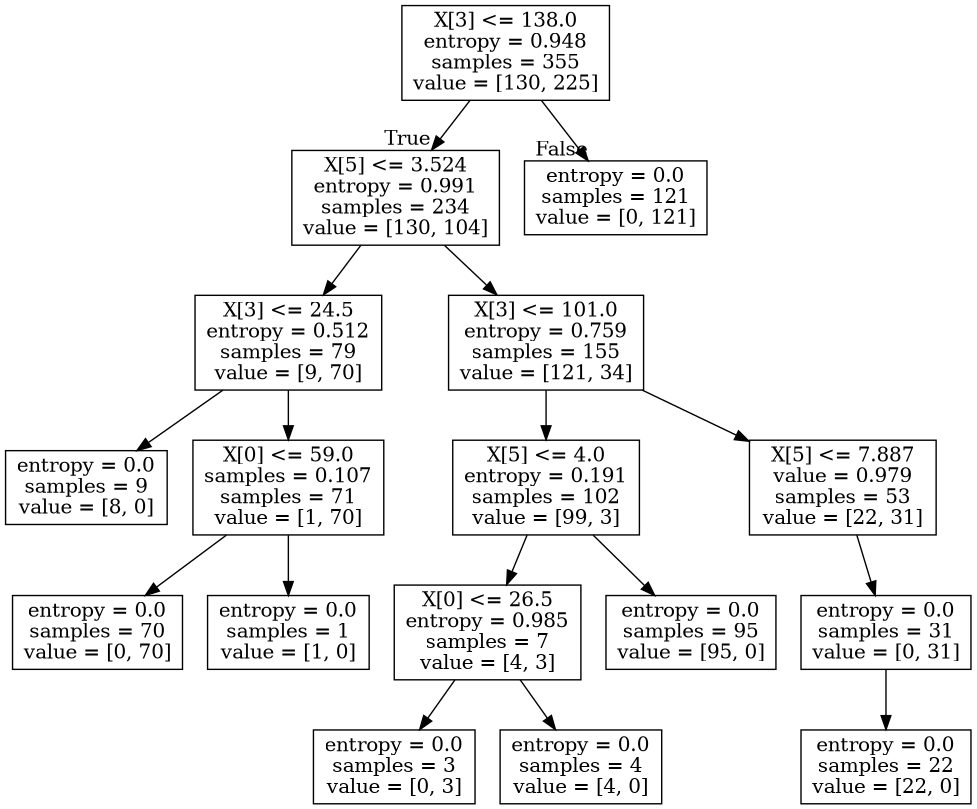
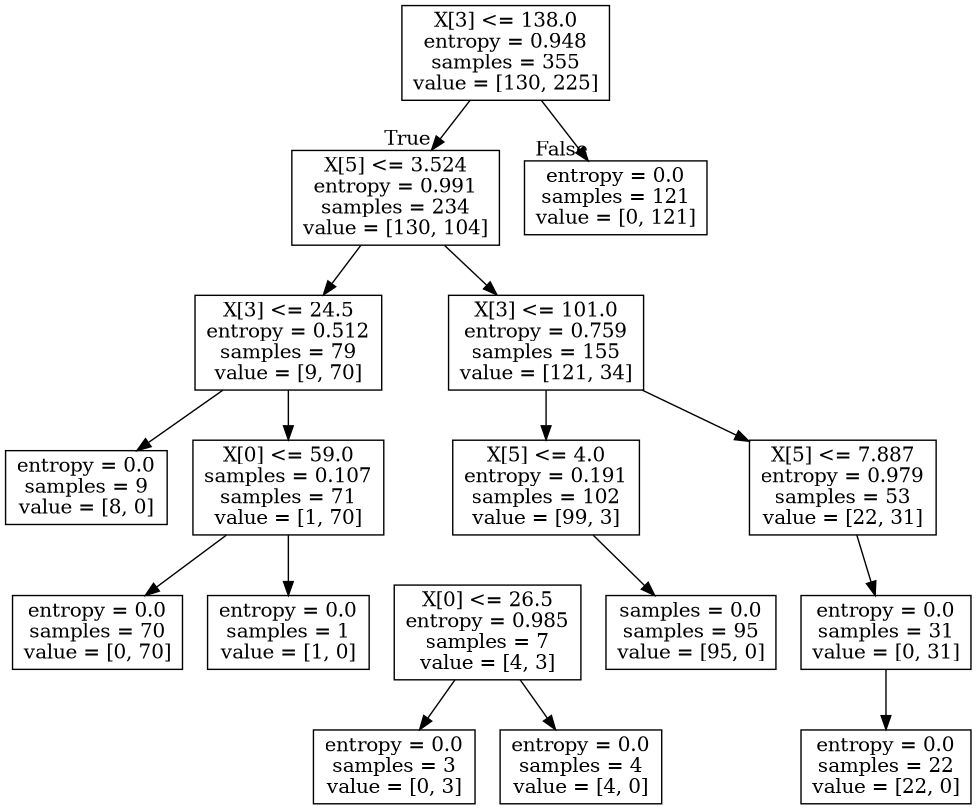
node "X[5] <= 7.887 value = 0.979 samples = 53 value = [22, 31]": label "X[5] <= 7.887 value = 0.979 samples = 53 value = [22, 31]" -> "X[5] <= 7.887 entropy = 0.979 samples = 53 value = [22, 31]"
edge "X[5] <= 4.0 entropy = 0.191 samples = 102 value = [99, 3]" -> "X[0] <= 26.5 entropy = 0.985 samples = 7 value = [4, 3]": removed
node "entropy = 0.0 samples = 95 value = [95, 0]": label "entropy = 0.0 samples = 95 value = [95, 0]" -> "samples = 0.0 samples = 95 value = [95, 0]"
